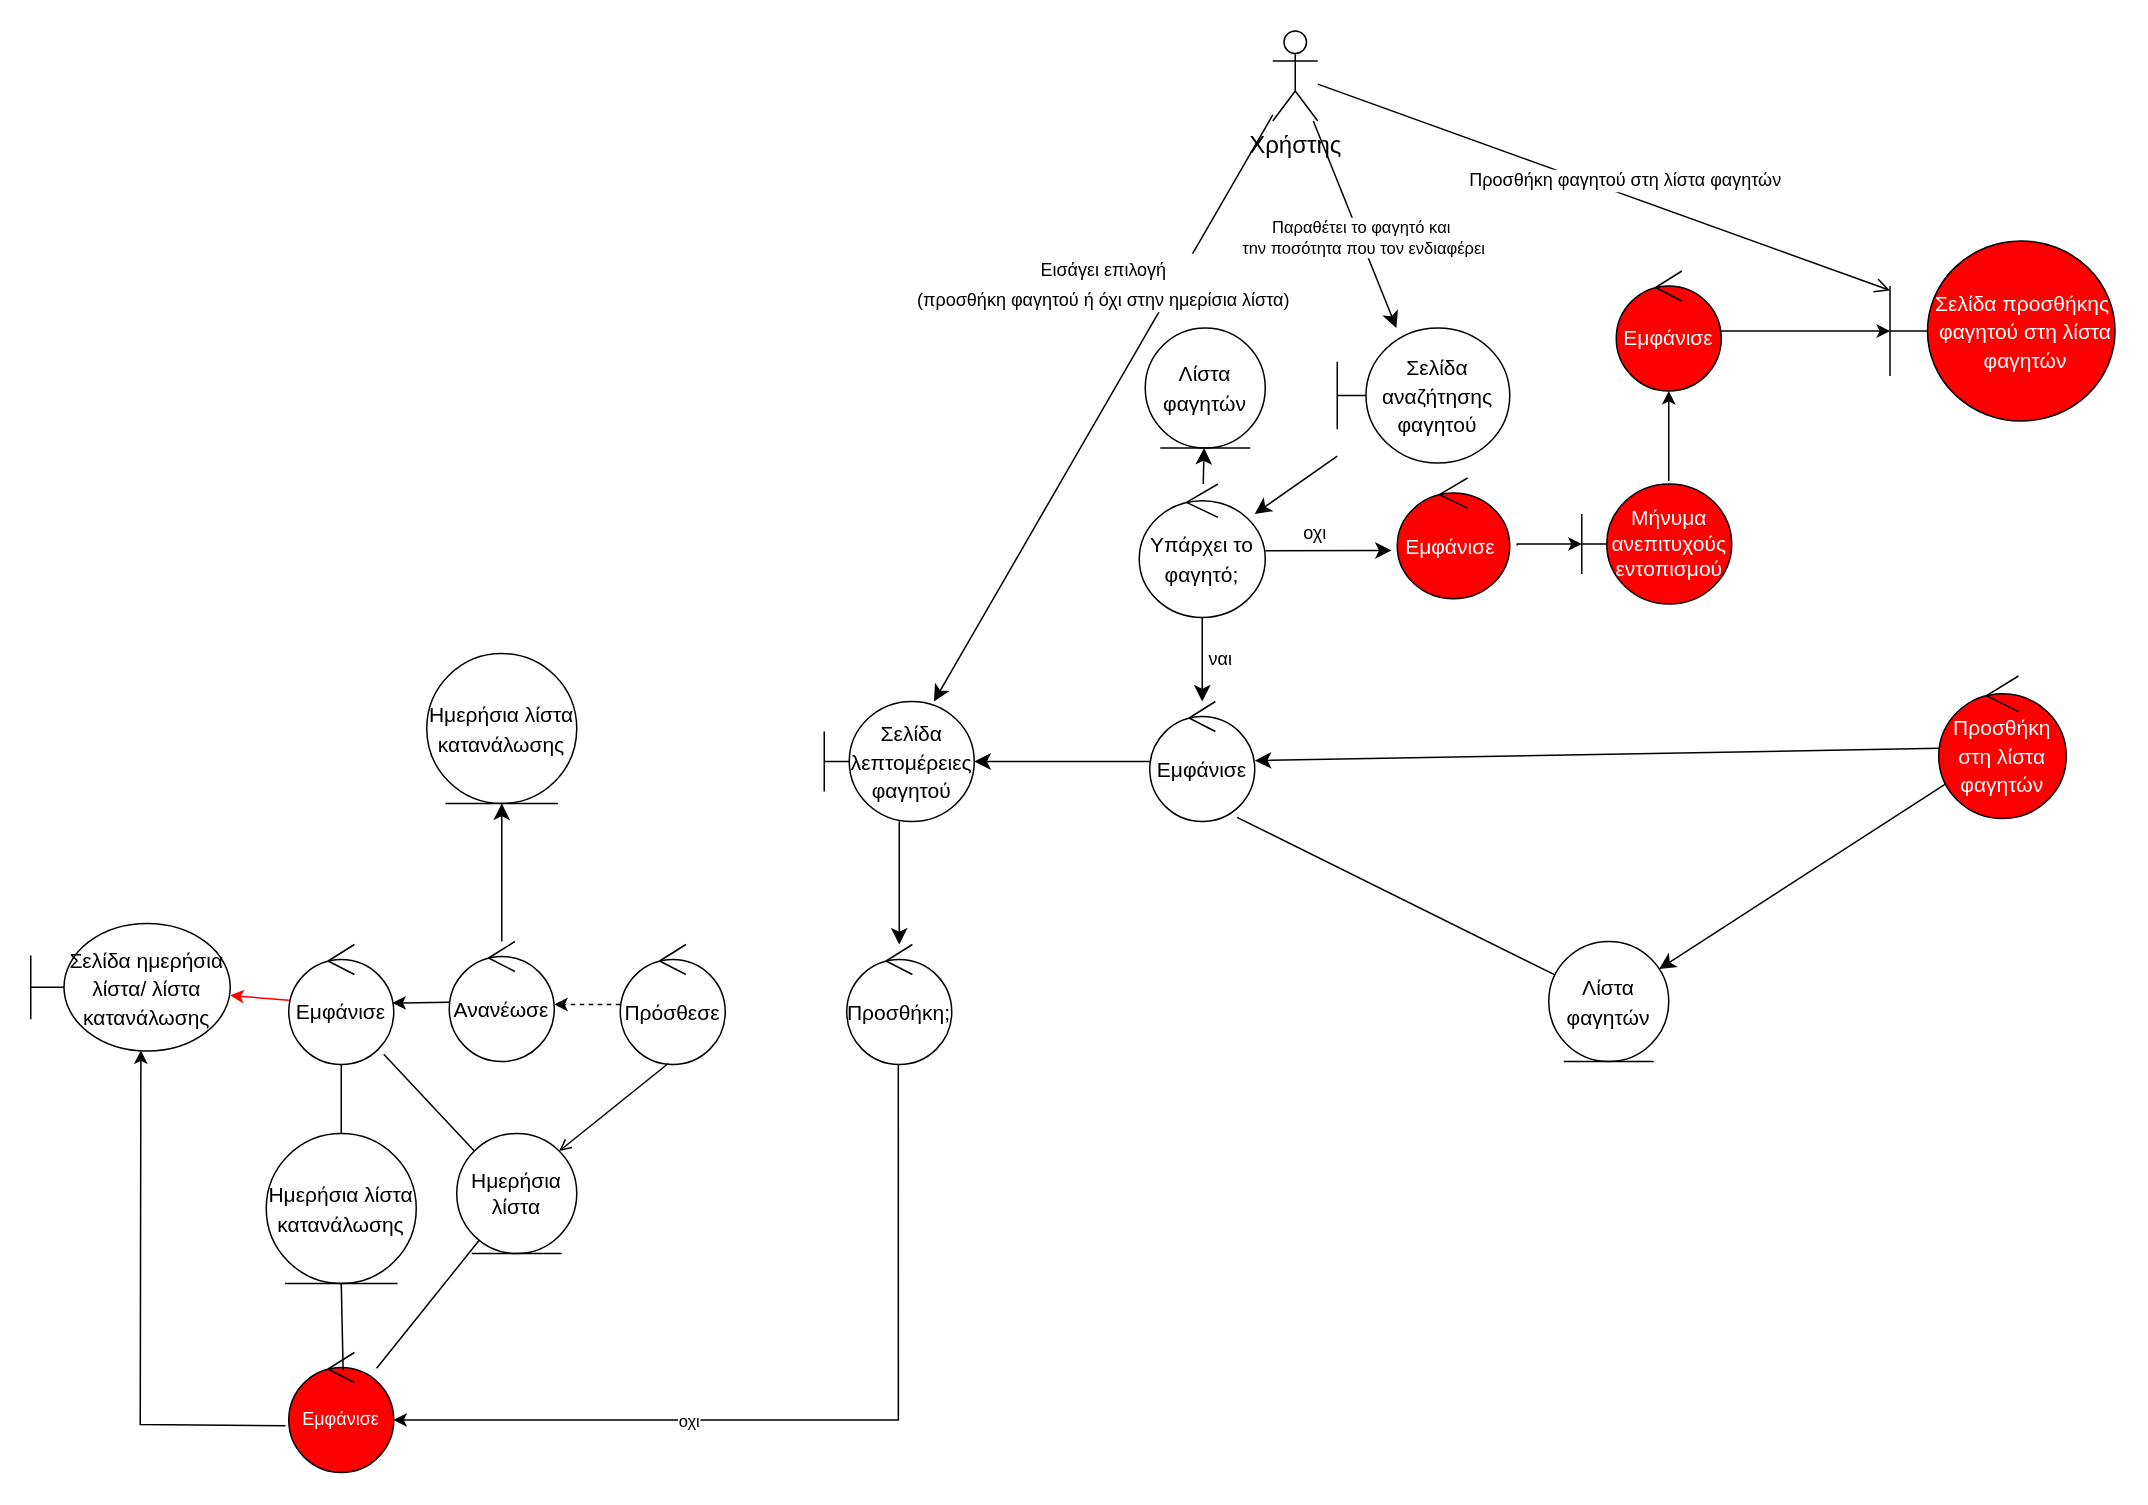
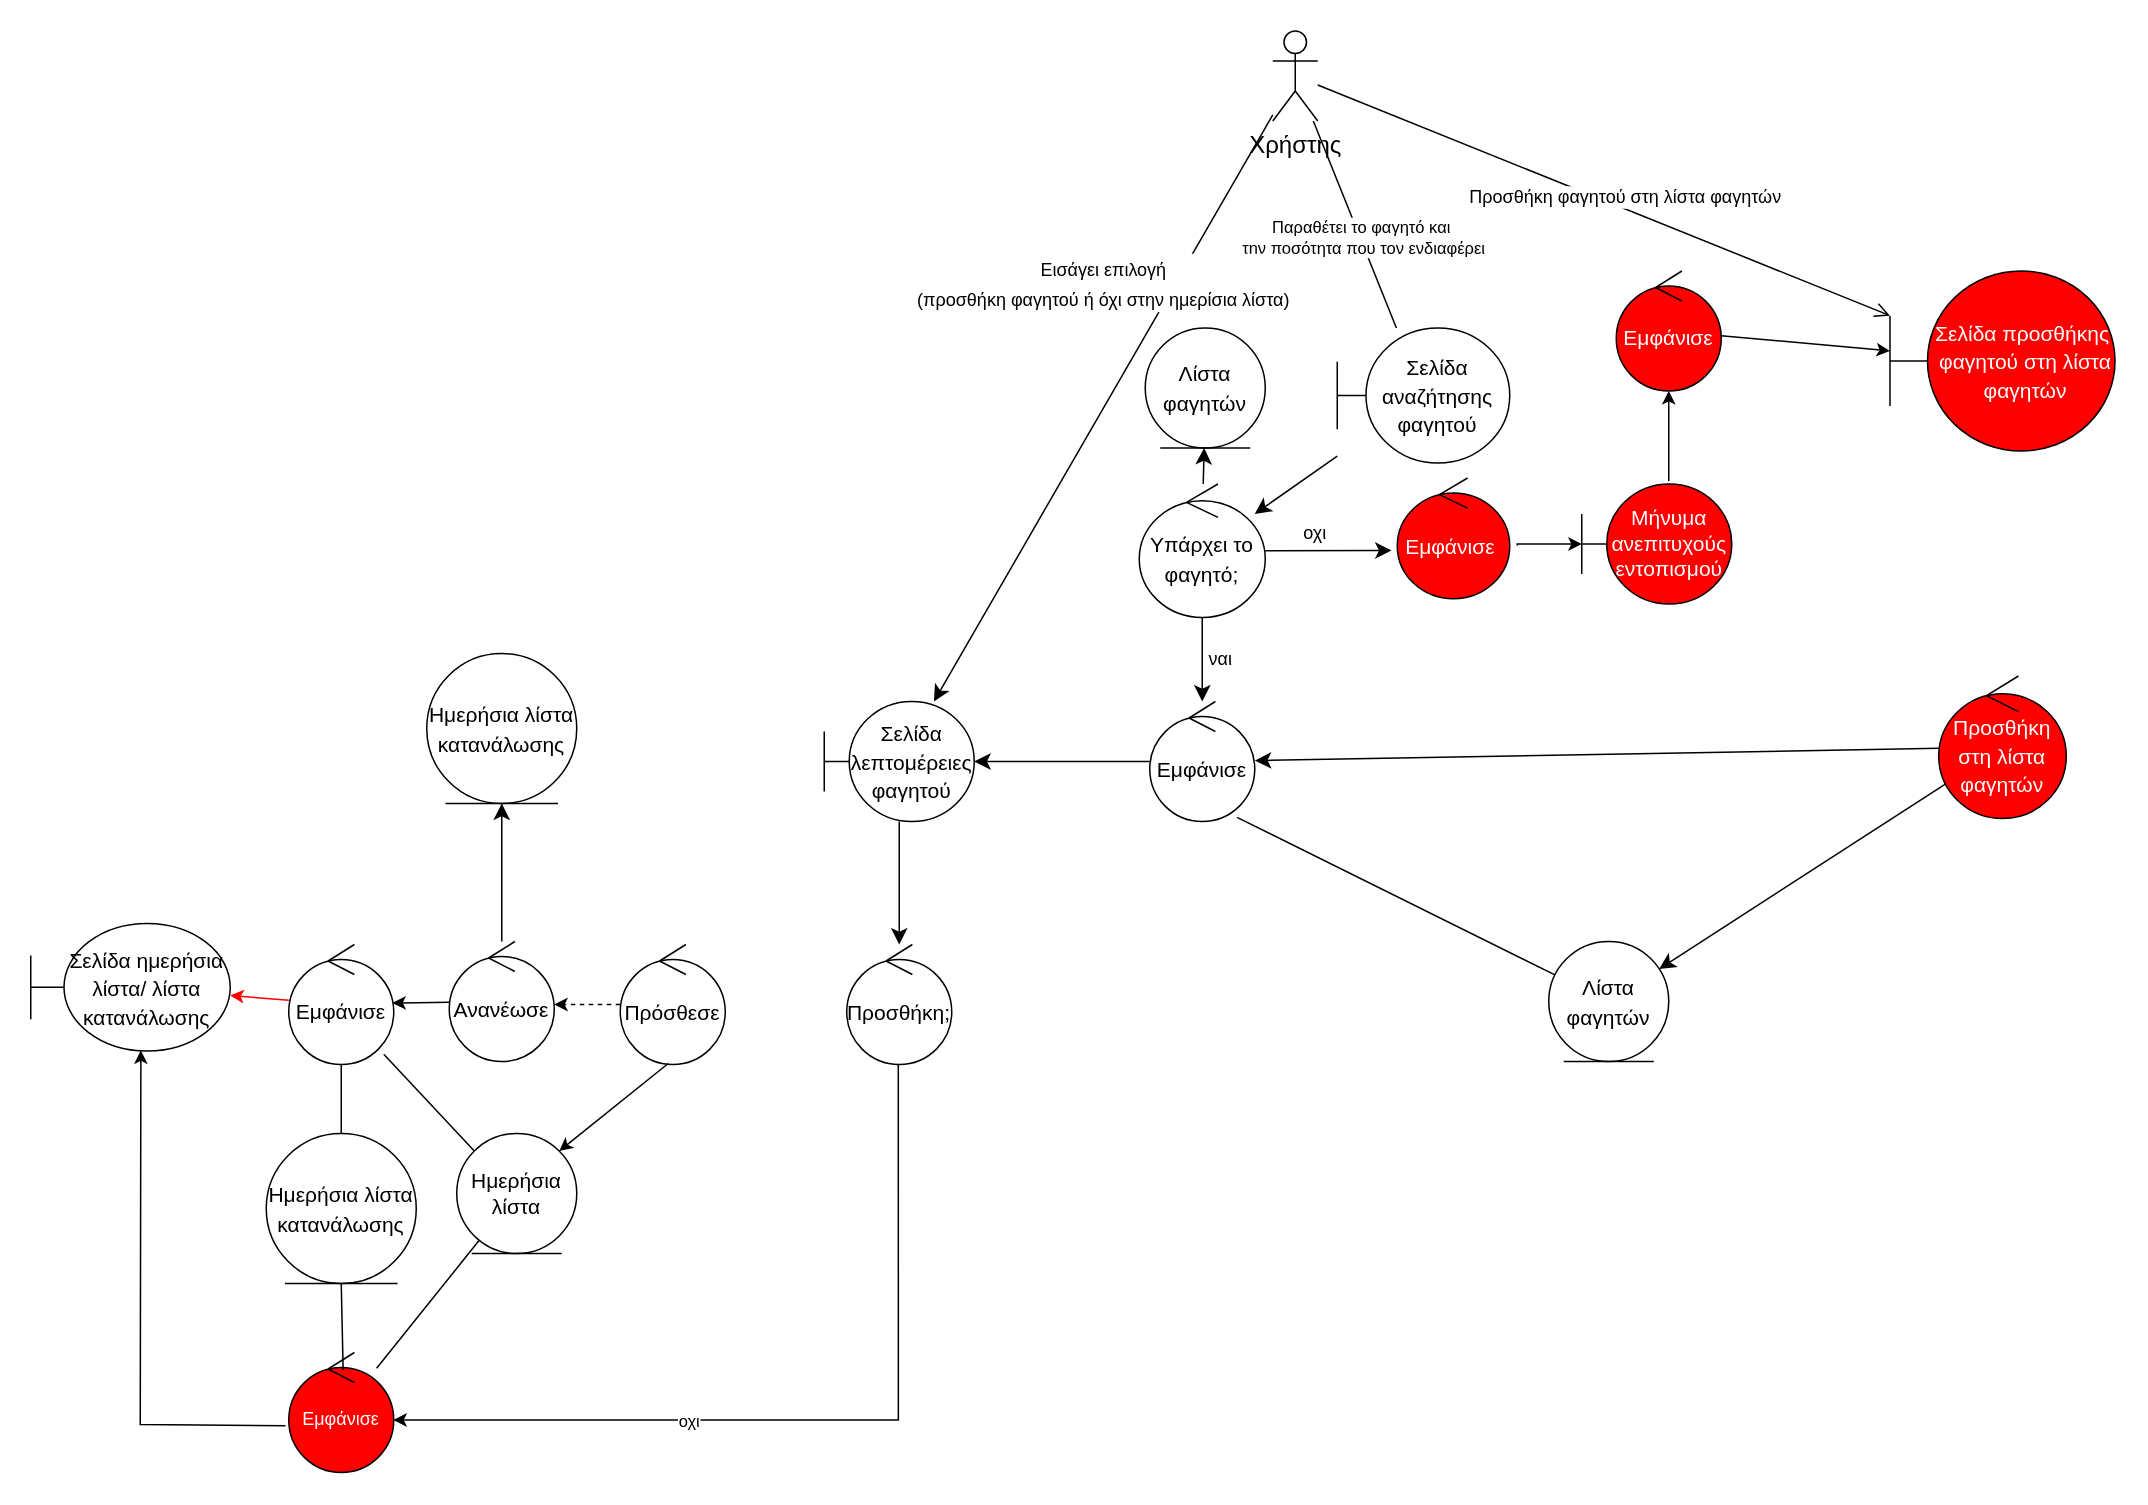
edge "Χρήστης" -> "Σελίδα αναζήτησης φαγητού": arrowhead classic -> none
node "Σελίδα προσθήκης φαγητού στη λίστα φαγητών": moved (2003, 331) -> (2003, 361)
edge "Πρόσθεσε" -> "Ημερήσια λίστα": arrowhead open -> classic
